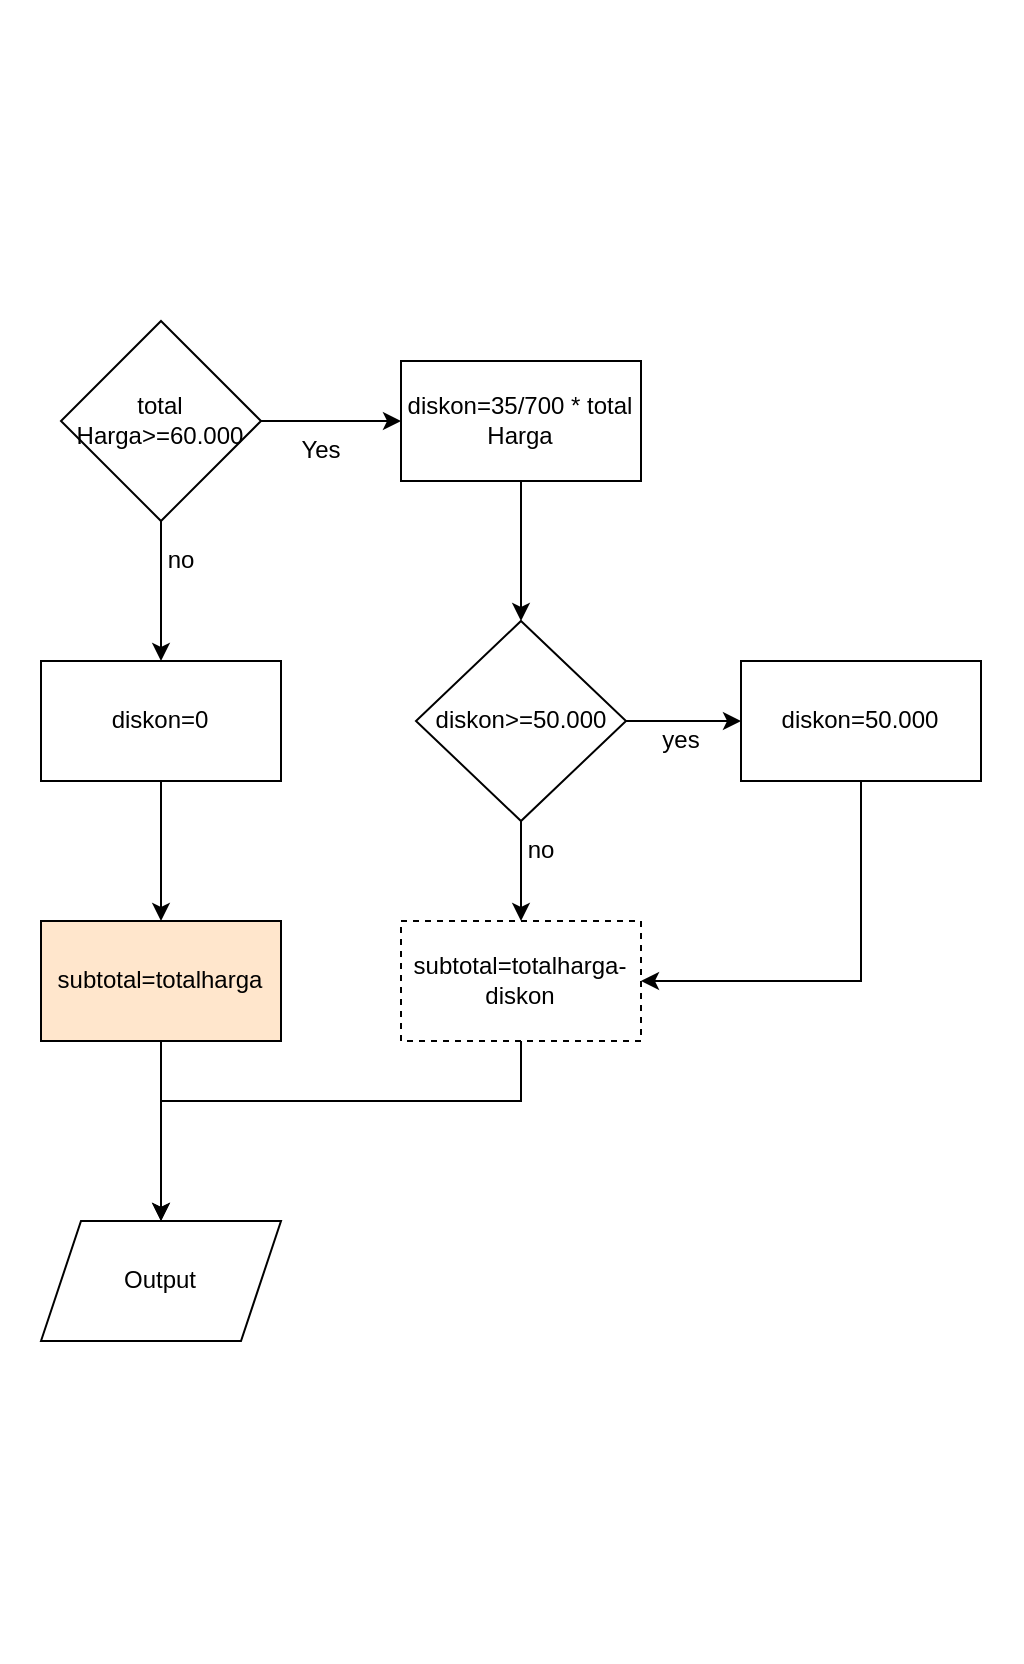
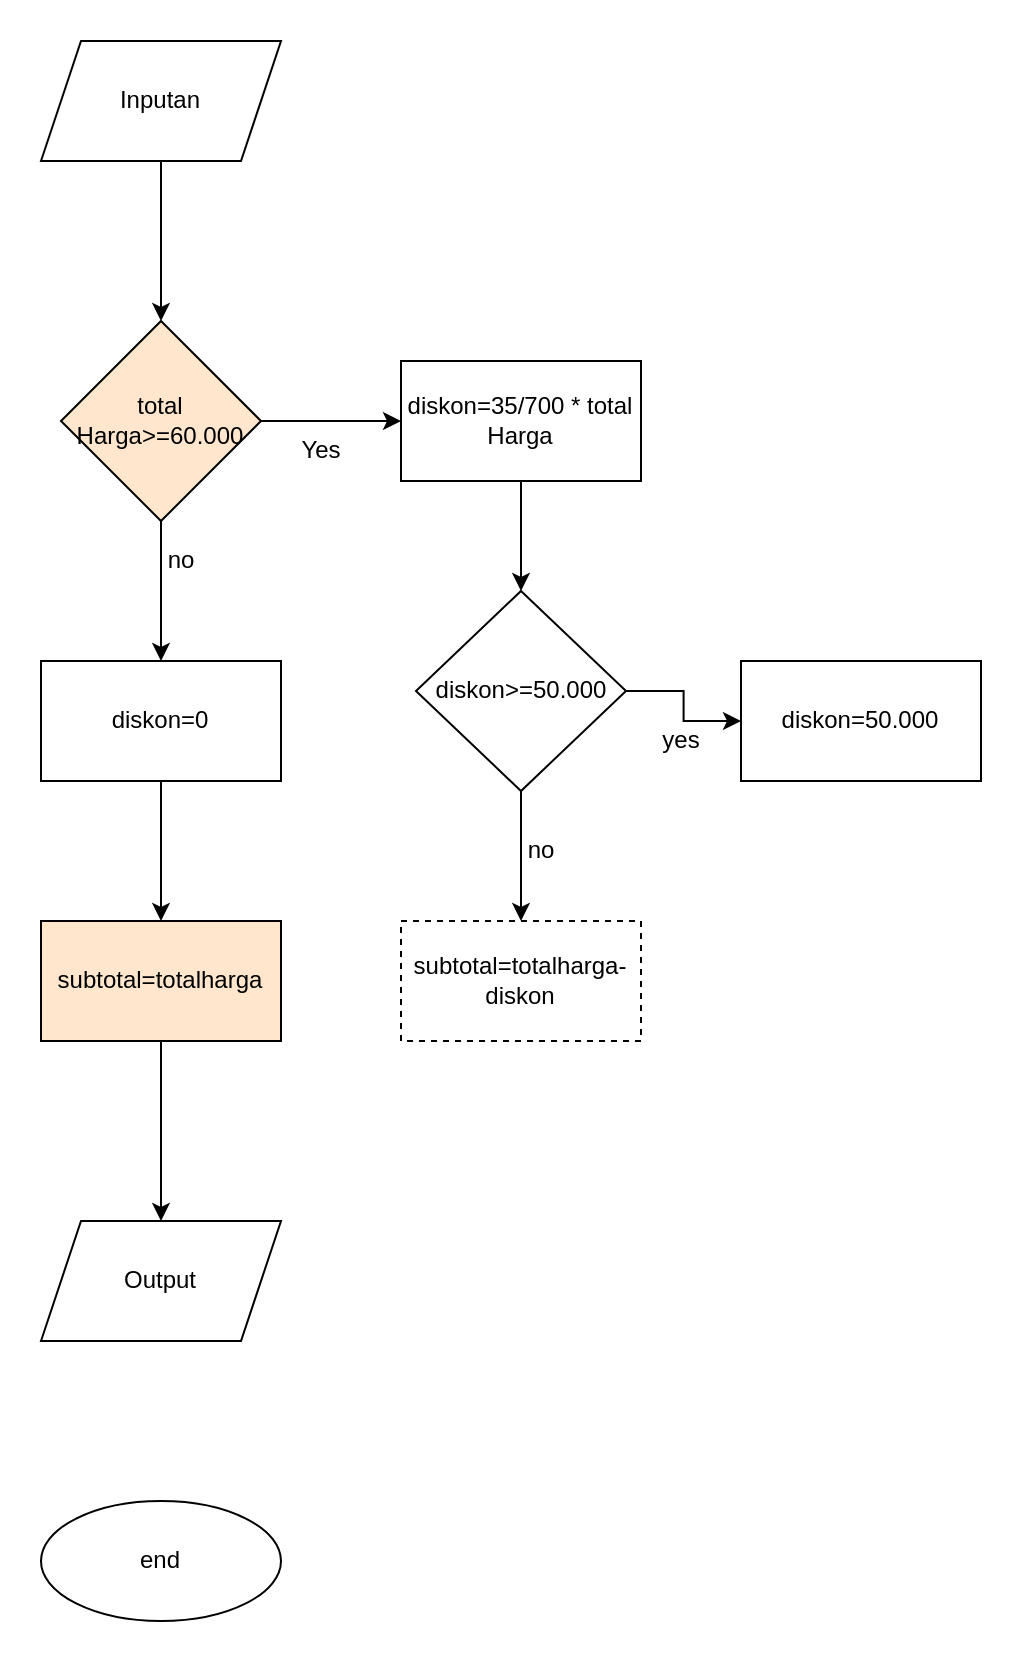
node "Inputan": added
edge "Inputan" -> "total Harga>=60.000": added
node "total Harga>=60.000": fillcolor #ffffff -> #ffe6cc
node "diskon>=50.000": moved (521, 721) -> (521, 691)
edge "diskon=50.000" -> "subtotal=totalharga-diskon": removed
edge "subtotal=totalharga-diskon" -> "Output": removed
node "end": added
